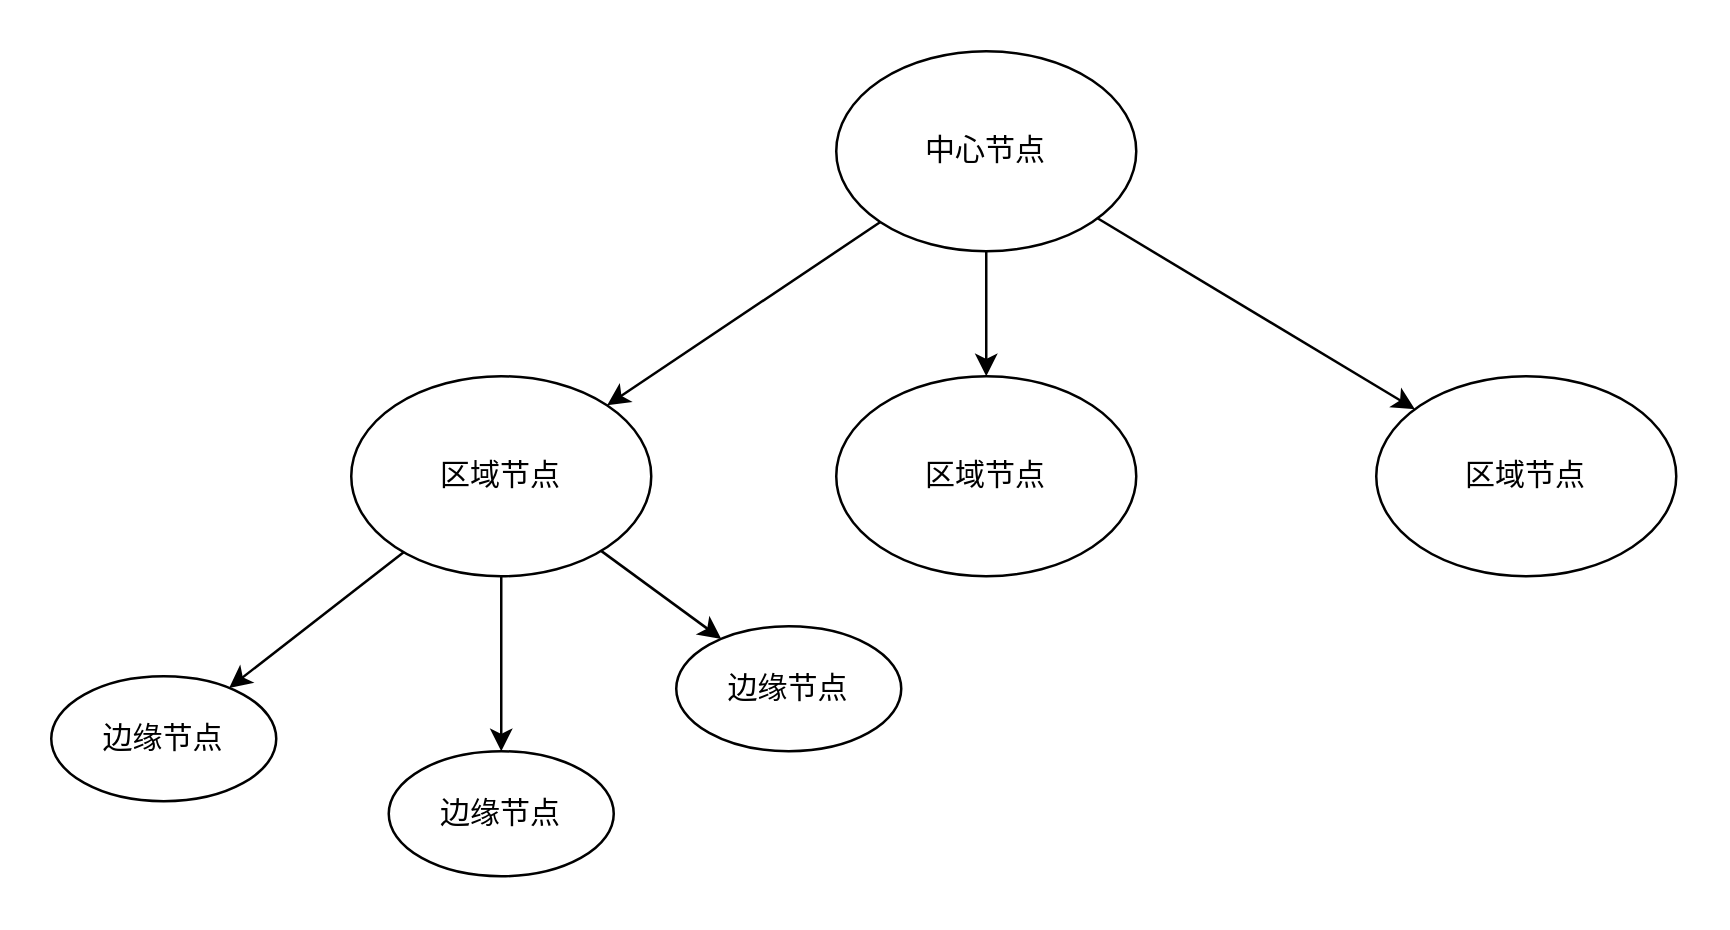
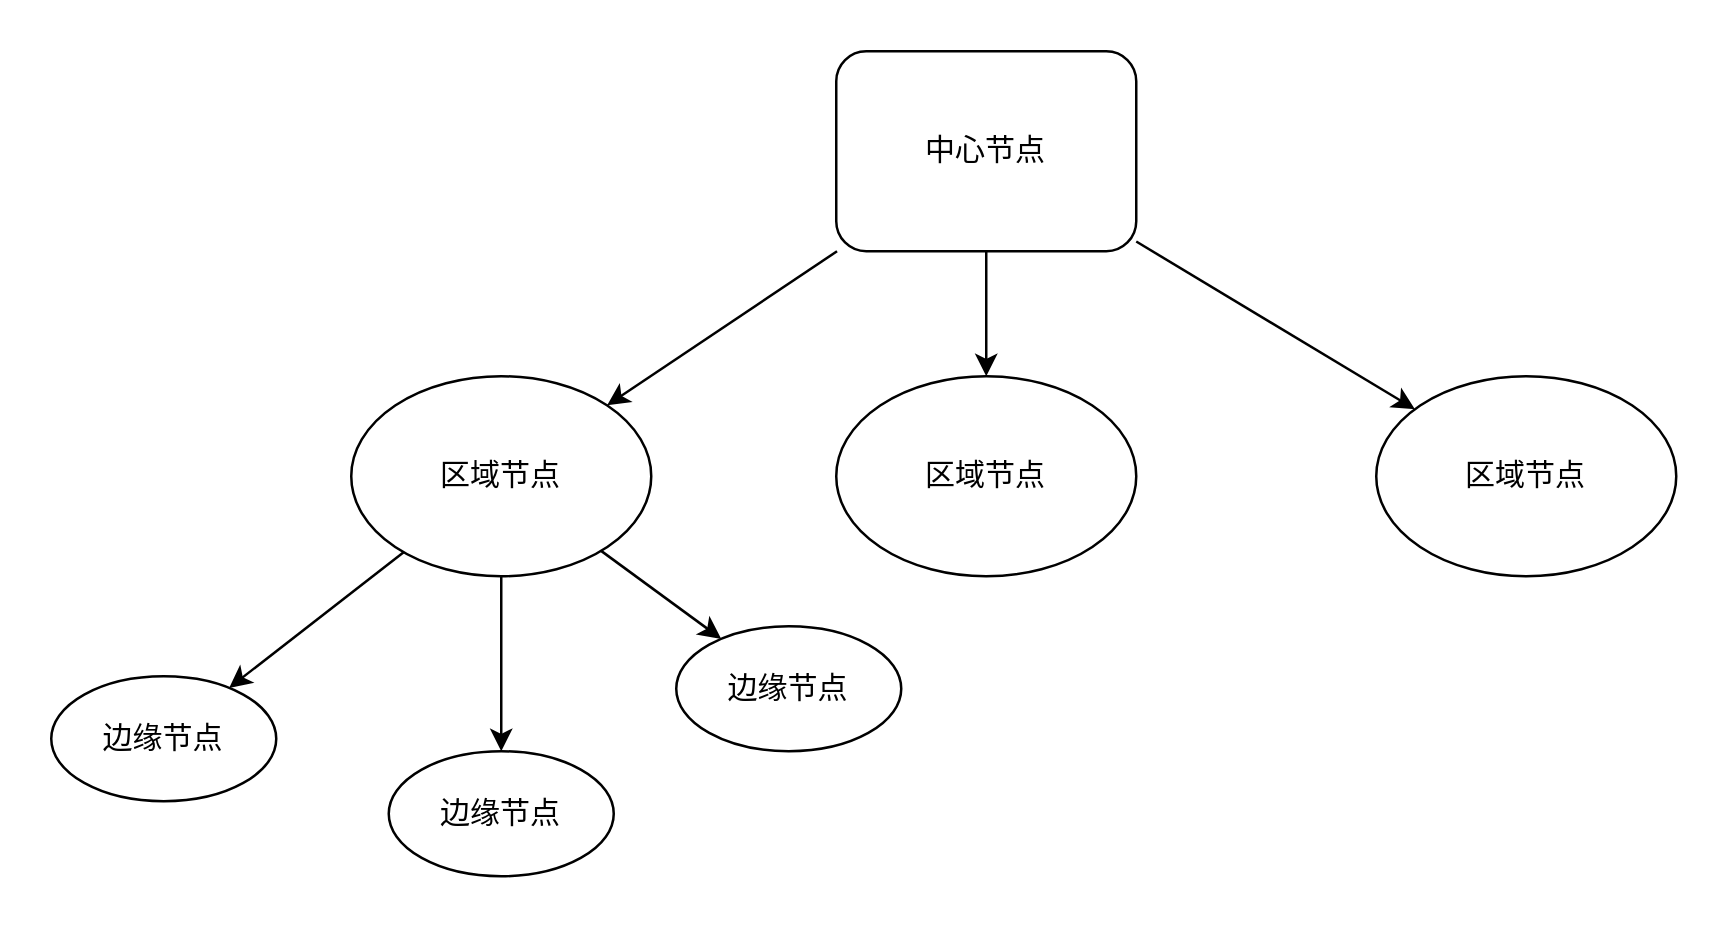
node "中心节点": shape ellipse -> rounded rectangle
